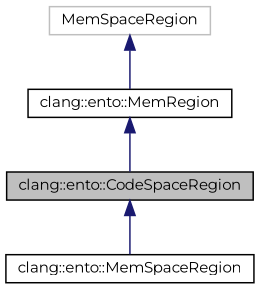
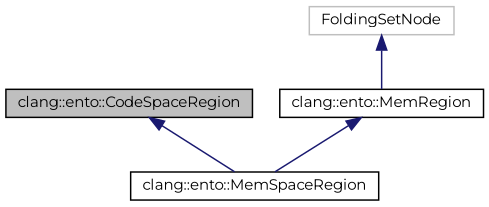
node "MemSpaceRegion": label "MemSpaceRegion" -> "FoldingSetNode"
edge "clang::ento::CodeSpaceRegion" -> "clang::ento::MemRegion": now "clang::ento::MemSpaceRegion" -> "clang::ento::MemRegion"
